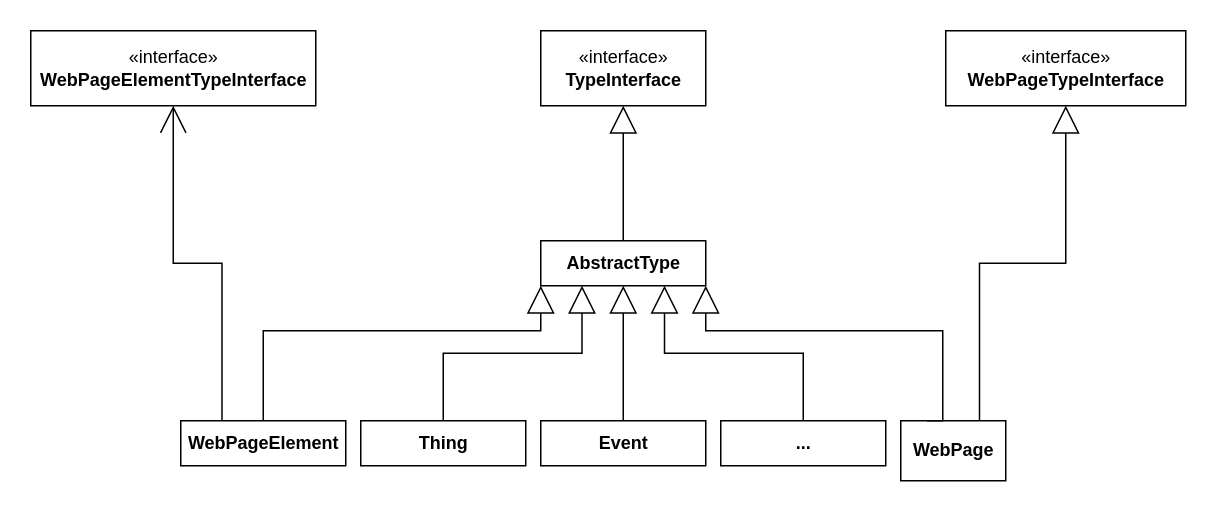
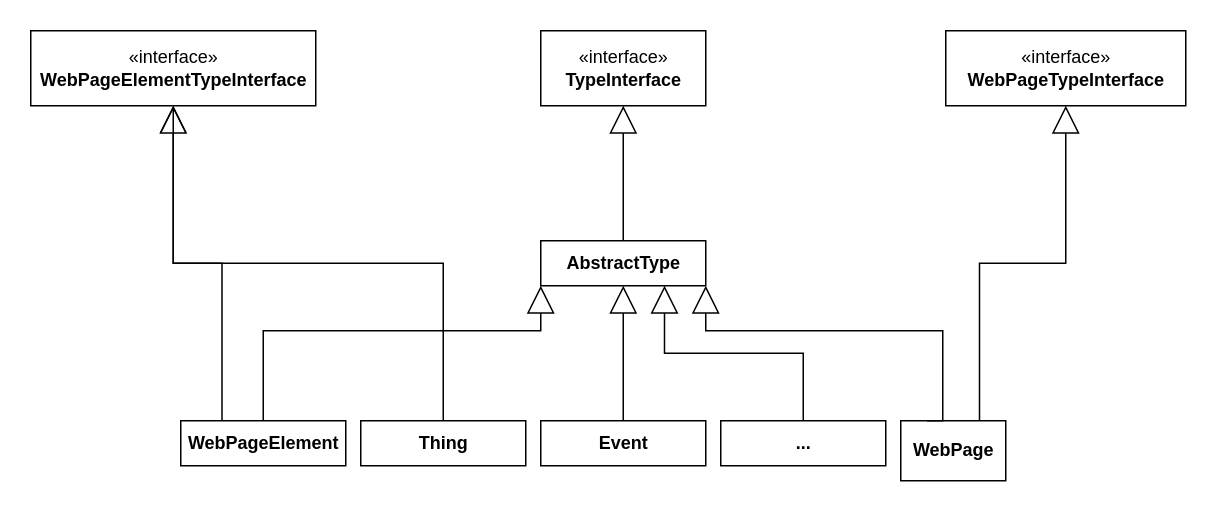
edge "Thing" -> "AbstractType": now "Thing" -> "«interface» WebPageElementTypeInterface"
